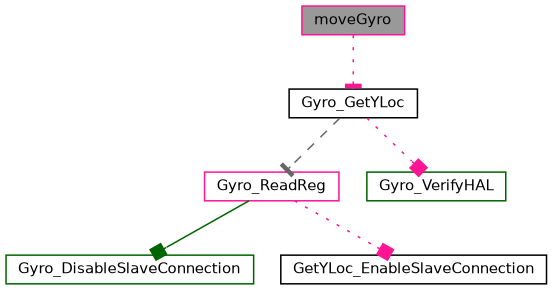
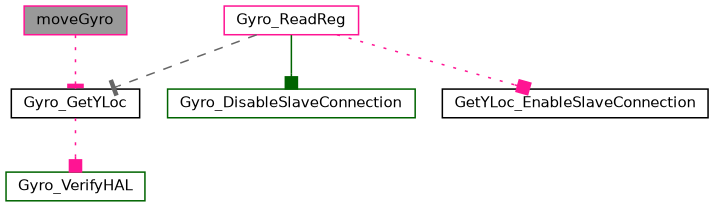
edge "Gyro_GetYLoc" -> "Gyro_ReadReg": reversed
